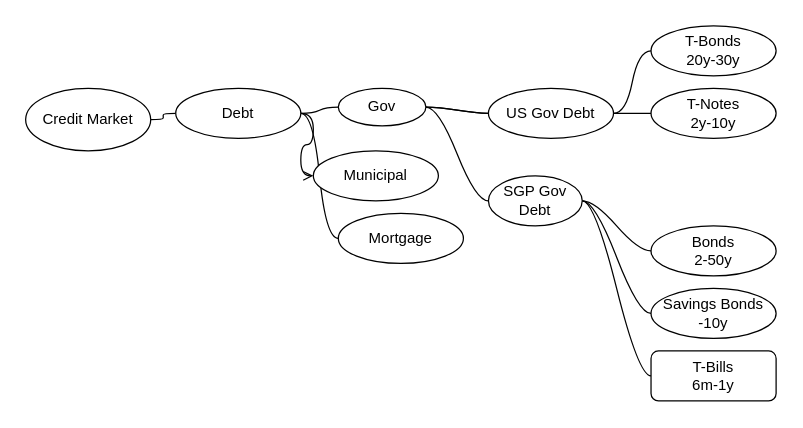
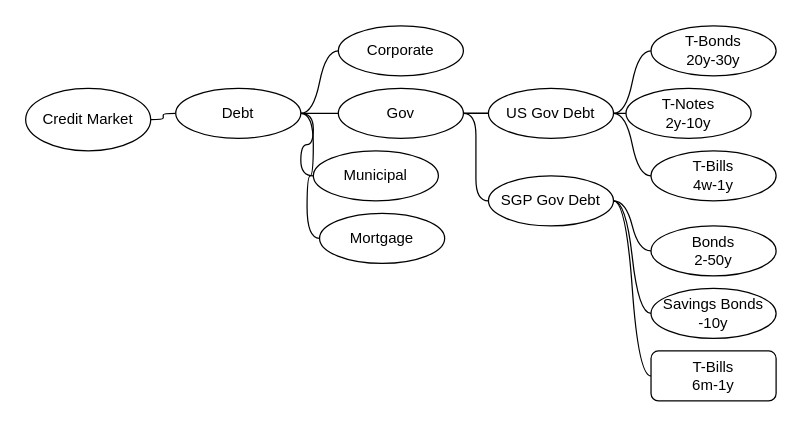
node "Corporate": added
edge "Corporate" -- "Debt": added
node "Gov": size 88x38 -> 125x50
node "T-Notes 2y-10y": moved (713, 113) -> (688, 113)
edge "US Gov Debt" -- "T-Bills 4w-1y": added
edge "Debt" -> "Municipal": arrowhead open -> none
node "T-Bills 4w-1y": added
node "SGP Gov Debt": size 94x50 -> 125x50
node "Mortgage": moved (401, 238) -> (382, 238)
